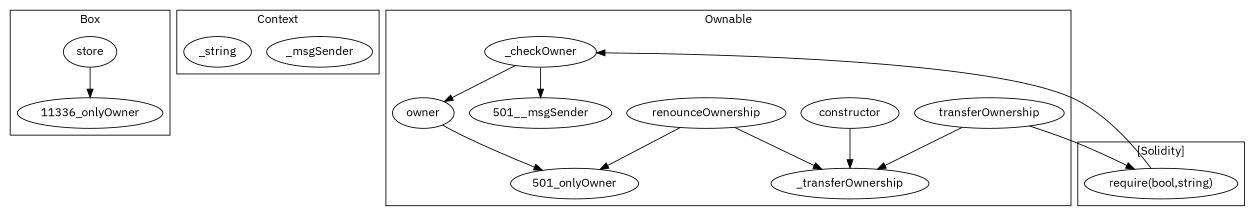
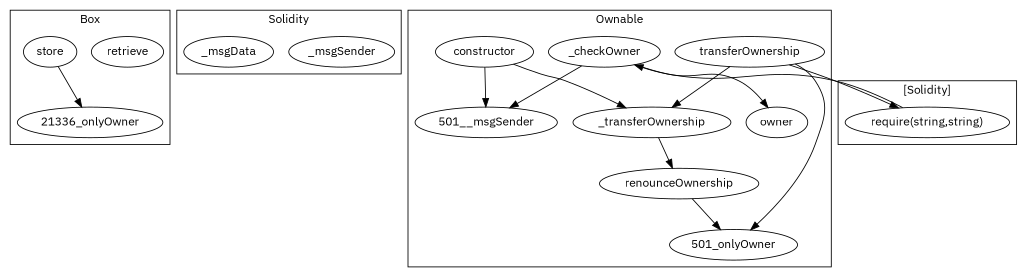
cluster "Context": label "Context" -> "Solidity"
node "retrieve": added
node "_string": label "_string" -> "_msgData"
edge "constructor" -> "501__msgSender": added
node "11336_onlyOwner": label "11336_onlyOwner" -> "21336_onlyOwner"
edge "owner" -> "501_onlyOwner": now "transferOwnership" -> "501_onlyOwner"
edge "renounceOwnership" -> "_transferOwnership": reversed
node "require(bool,string)": label "require(bool,string)" -> "require(string,string)"
